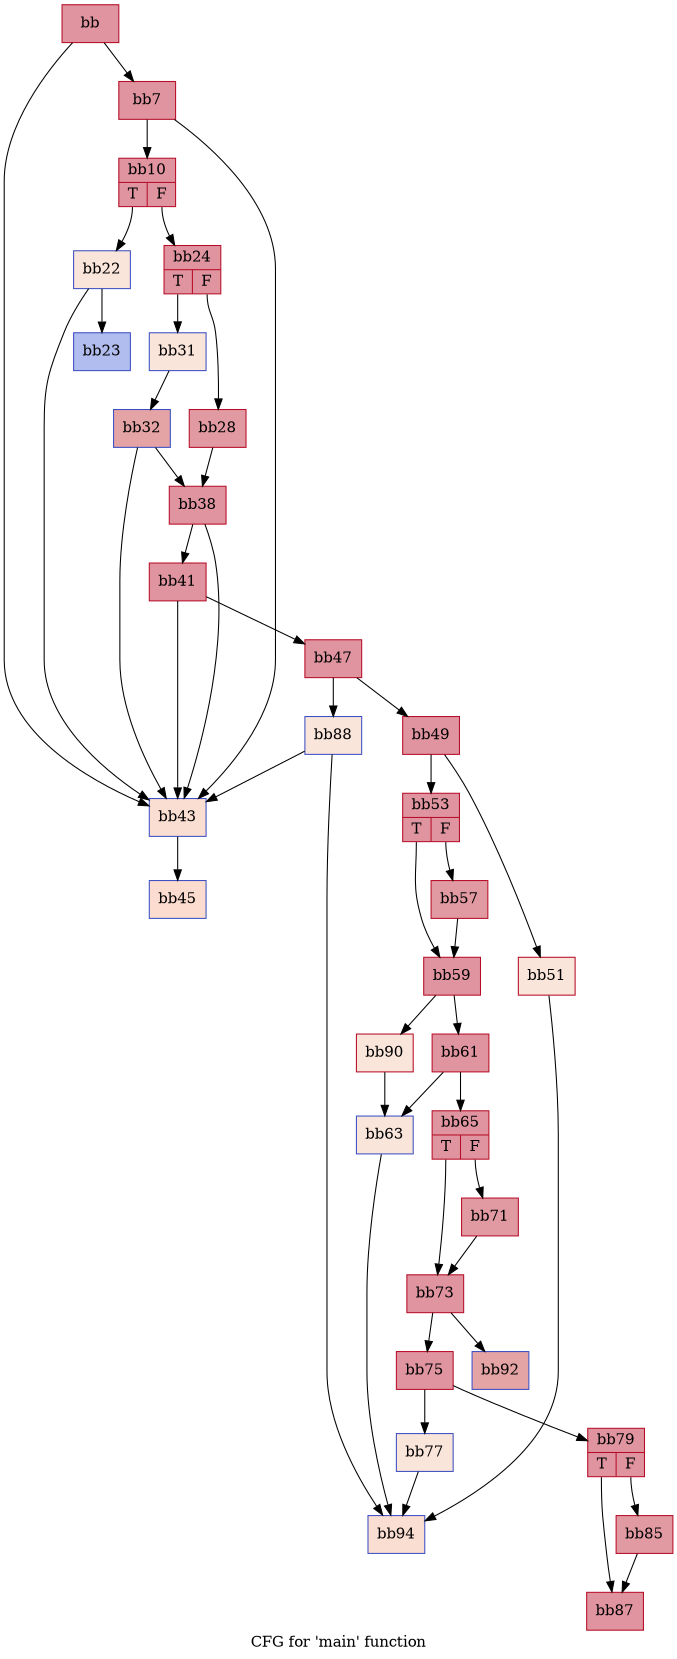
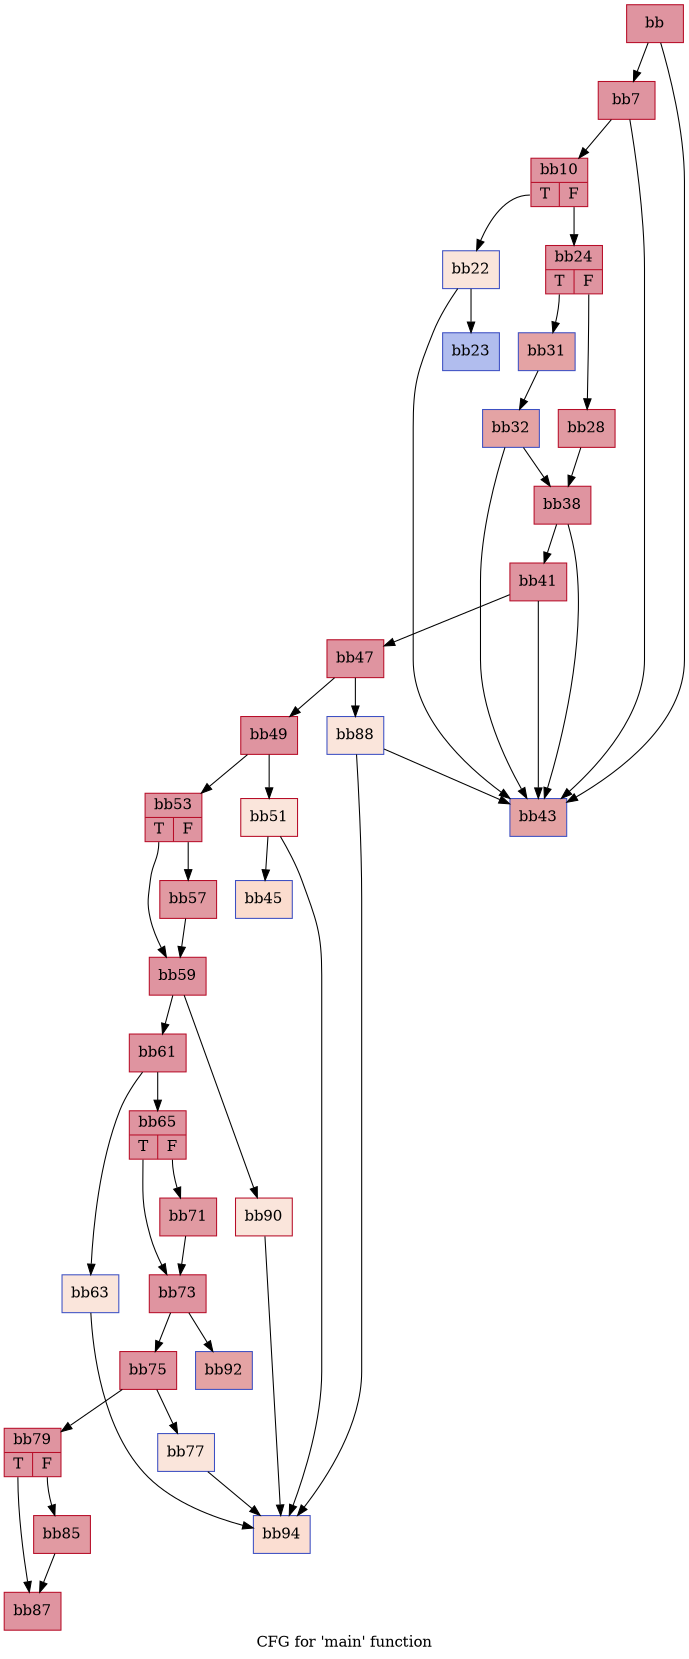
node "bb31": fillcolor #f4c5ad70 -> #c32e3170
node "bb43": fillcolor #f7b59970 -> #c32e3170
edge "bb43" -> "bb45": now "bb51" -> "bb45"
edge "bb90" -> "bb63": now "bb90" -> "bb94"
